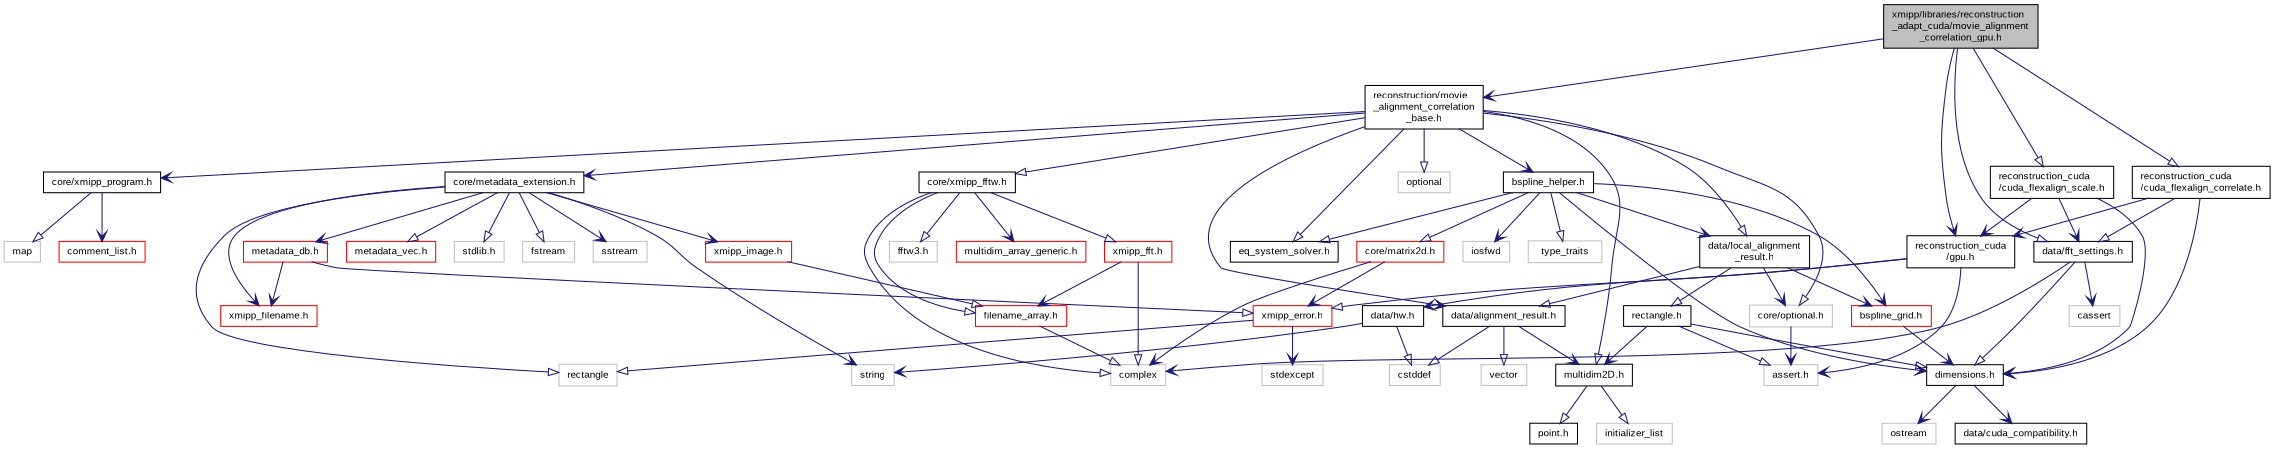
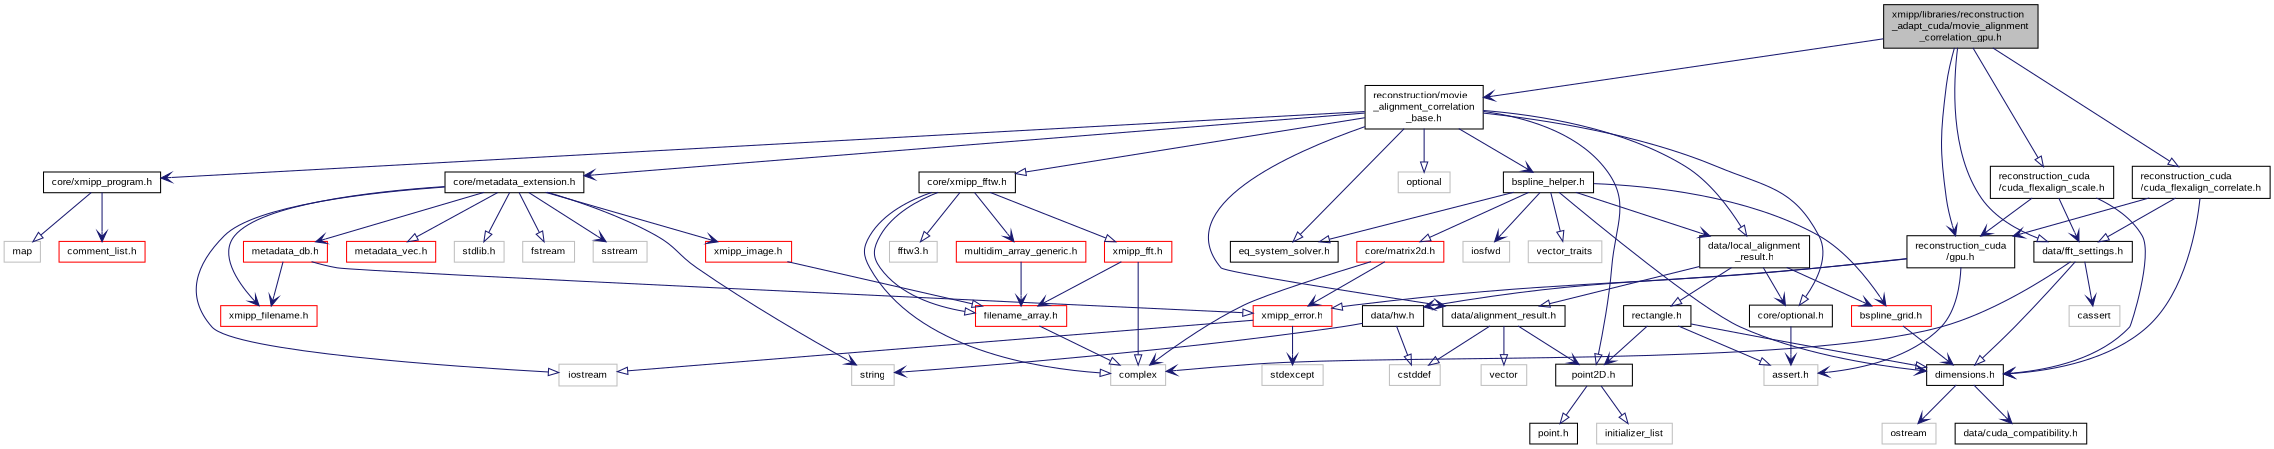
node "type_traits": label "type_traits" -> "vector_traits"
edge "multidim_array_generic.h" -> "filename_array.h": added
node "core/optional.h": color grey75 -> black
node "rectangle": label "rectangle" -> "iostream"
node "multidim2D.h": label "multidim2D.h" -> "point2D.h"
